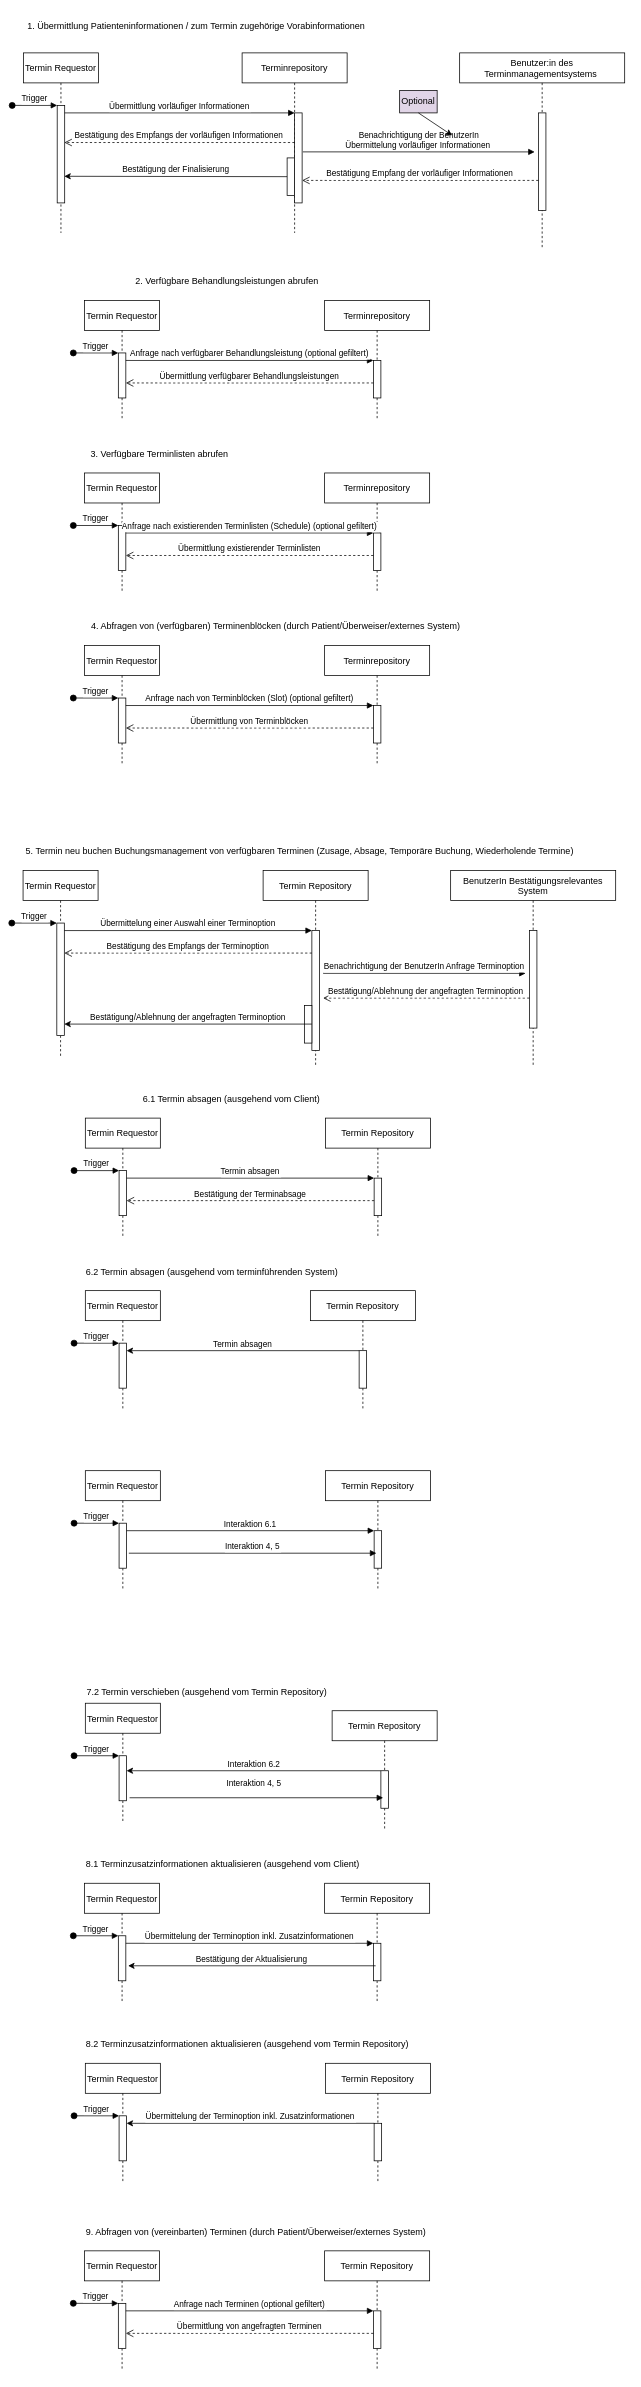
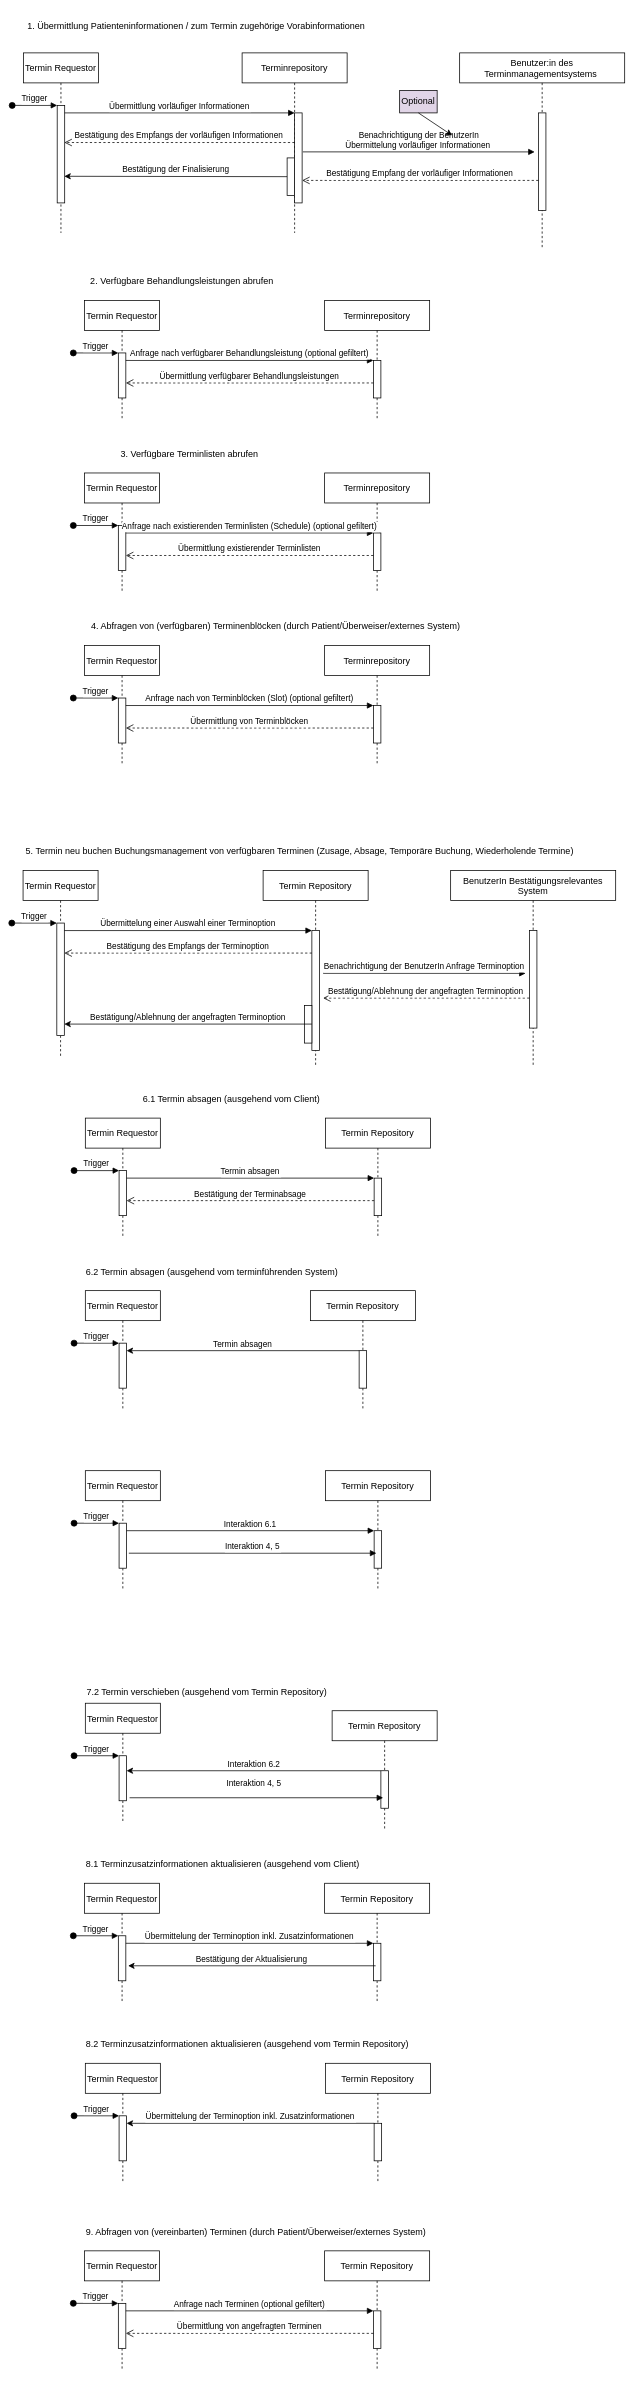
node "2. Verfügbare Behandlungsleistungen abrufen": moved (227, 282) -> (182, 282)
node "3. Verfügbare Terminlisten abrufen": moved (159, 454) -> (189, 454)
